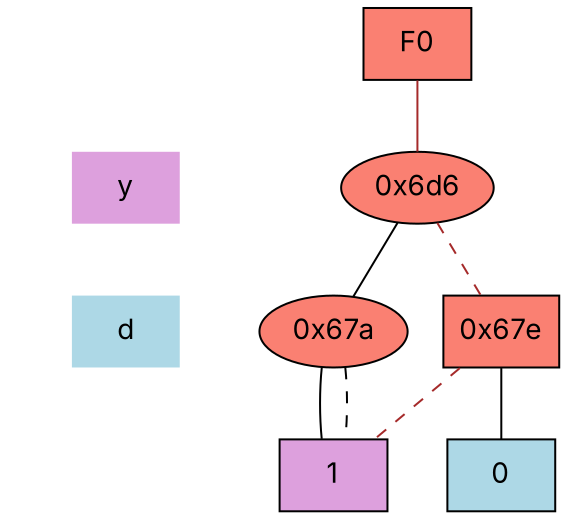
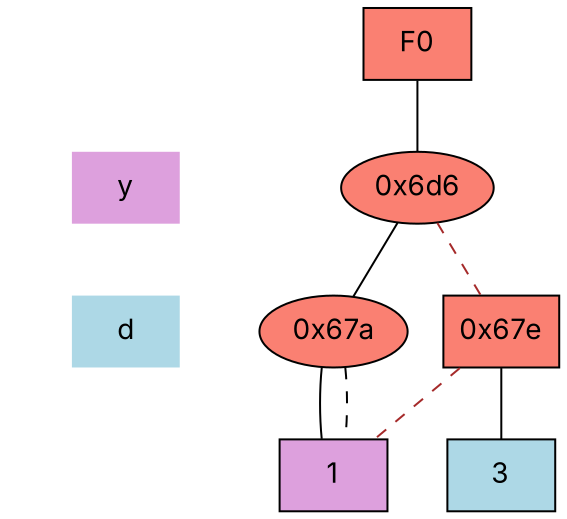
edge "F0" -- "0x6d6": color brown -> black
node "0": label "0" -> "3"
